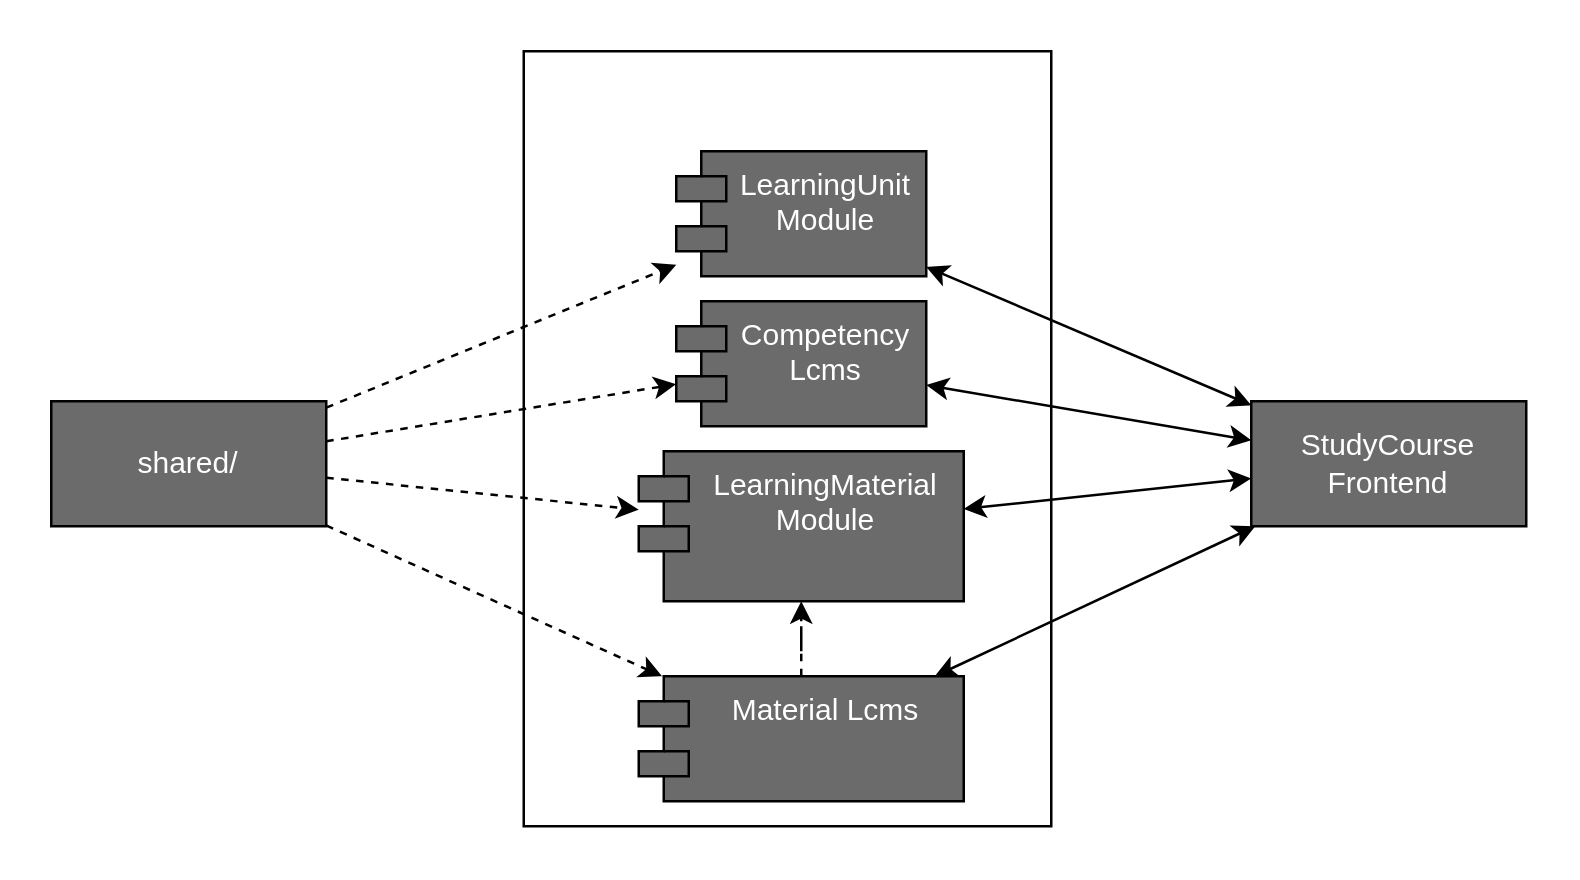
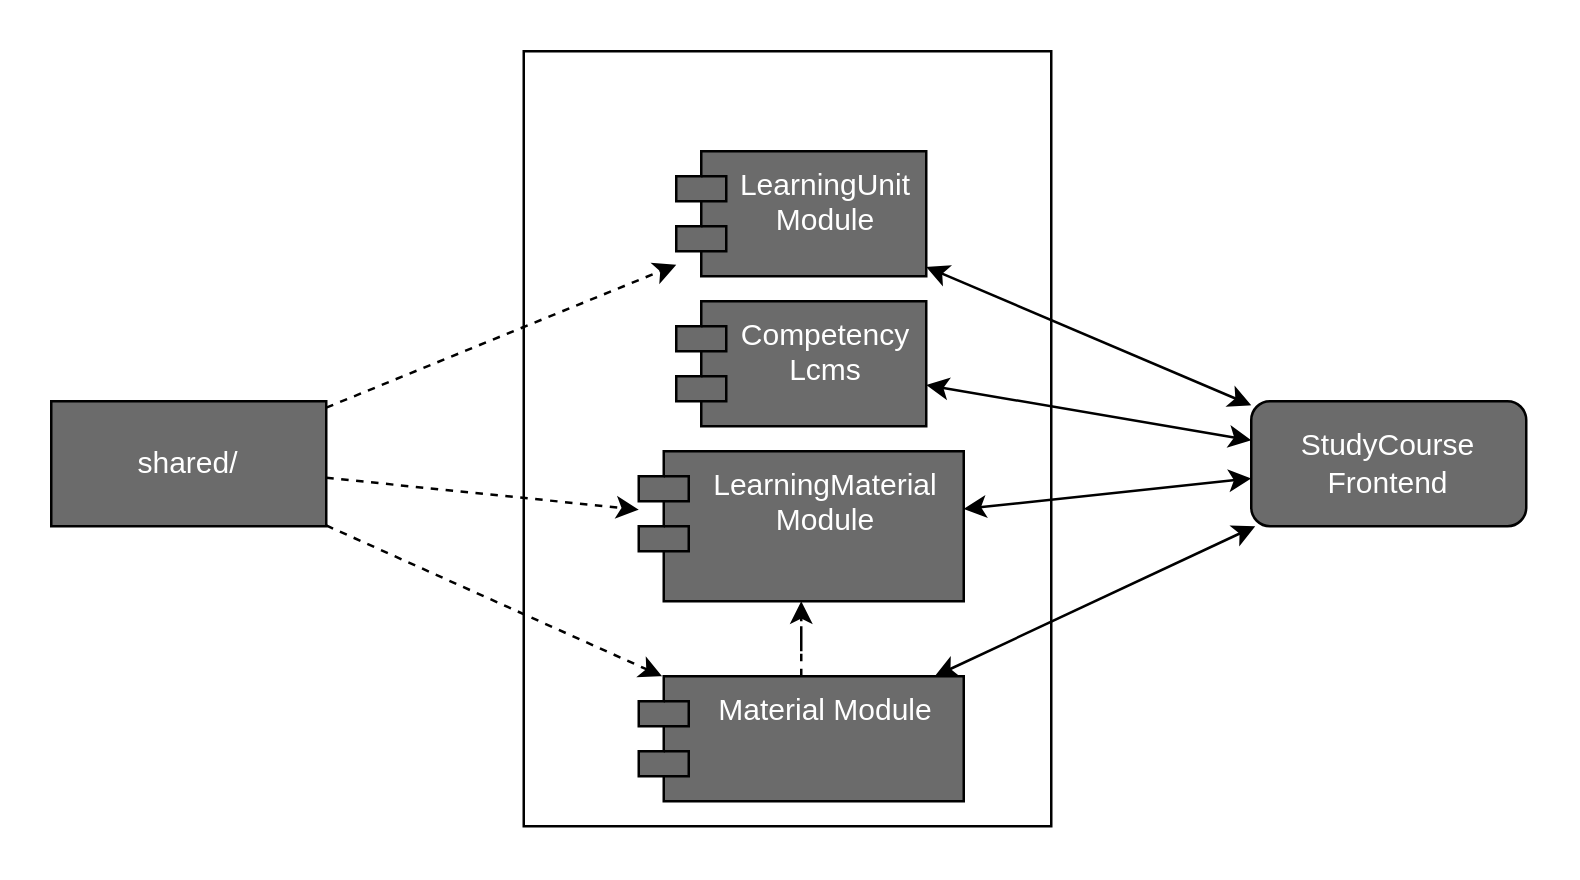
edge "shared/" -> "Competency Lcms": removed
node "StudyCourse Frontend": shape rectangle -> rounded rectangle
node "Material Lcms": label "Material Lcms" -> "Material Module"
